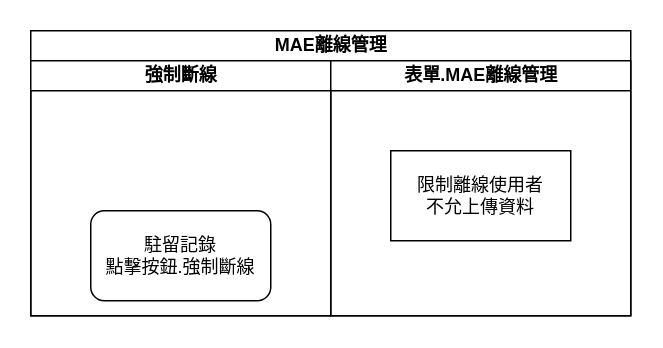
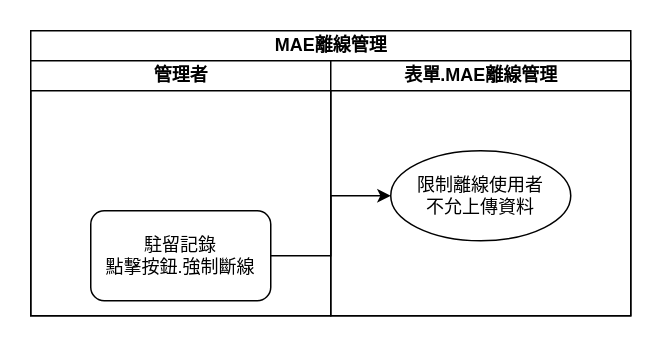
node "強制斷線": label "強制斷線" -> "管理者"
node "限制離線使用者 不允上傳資料": shape rectangle -> ellipse
edge "駐留記錄 點擊按鈕.強制斷線" -> "限制離線使用者 不允上傳資料": added
